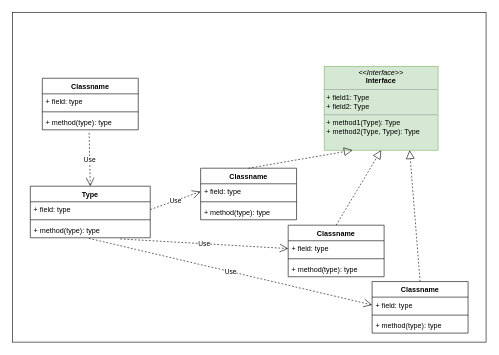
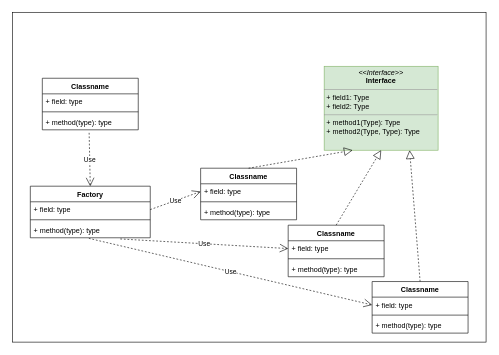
node "Type": label "Type" -> "Factory"
